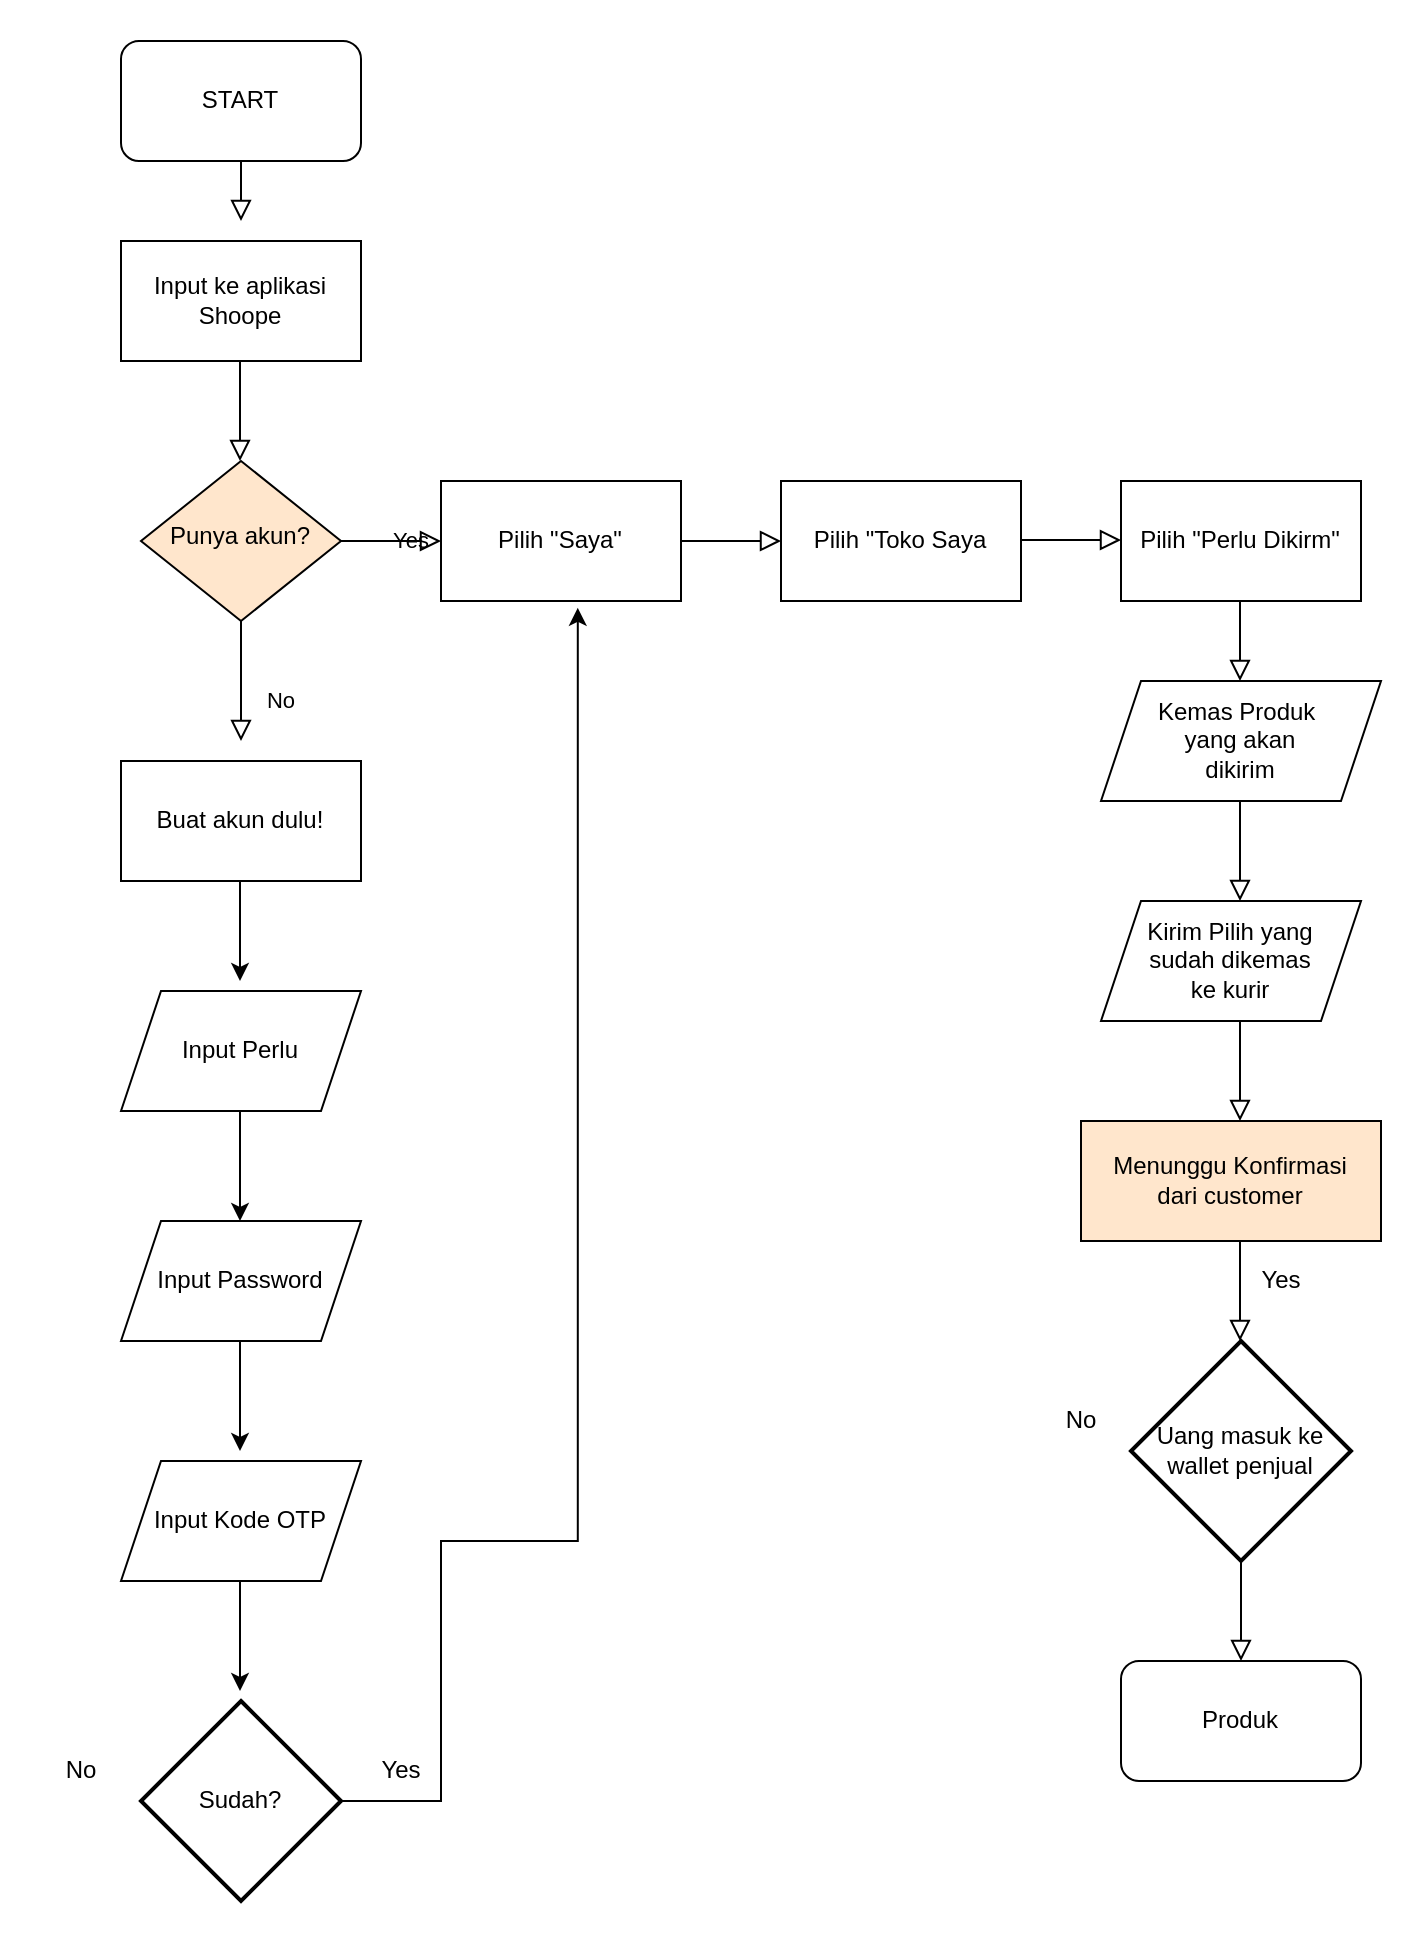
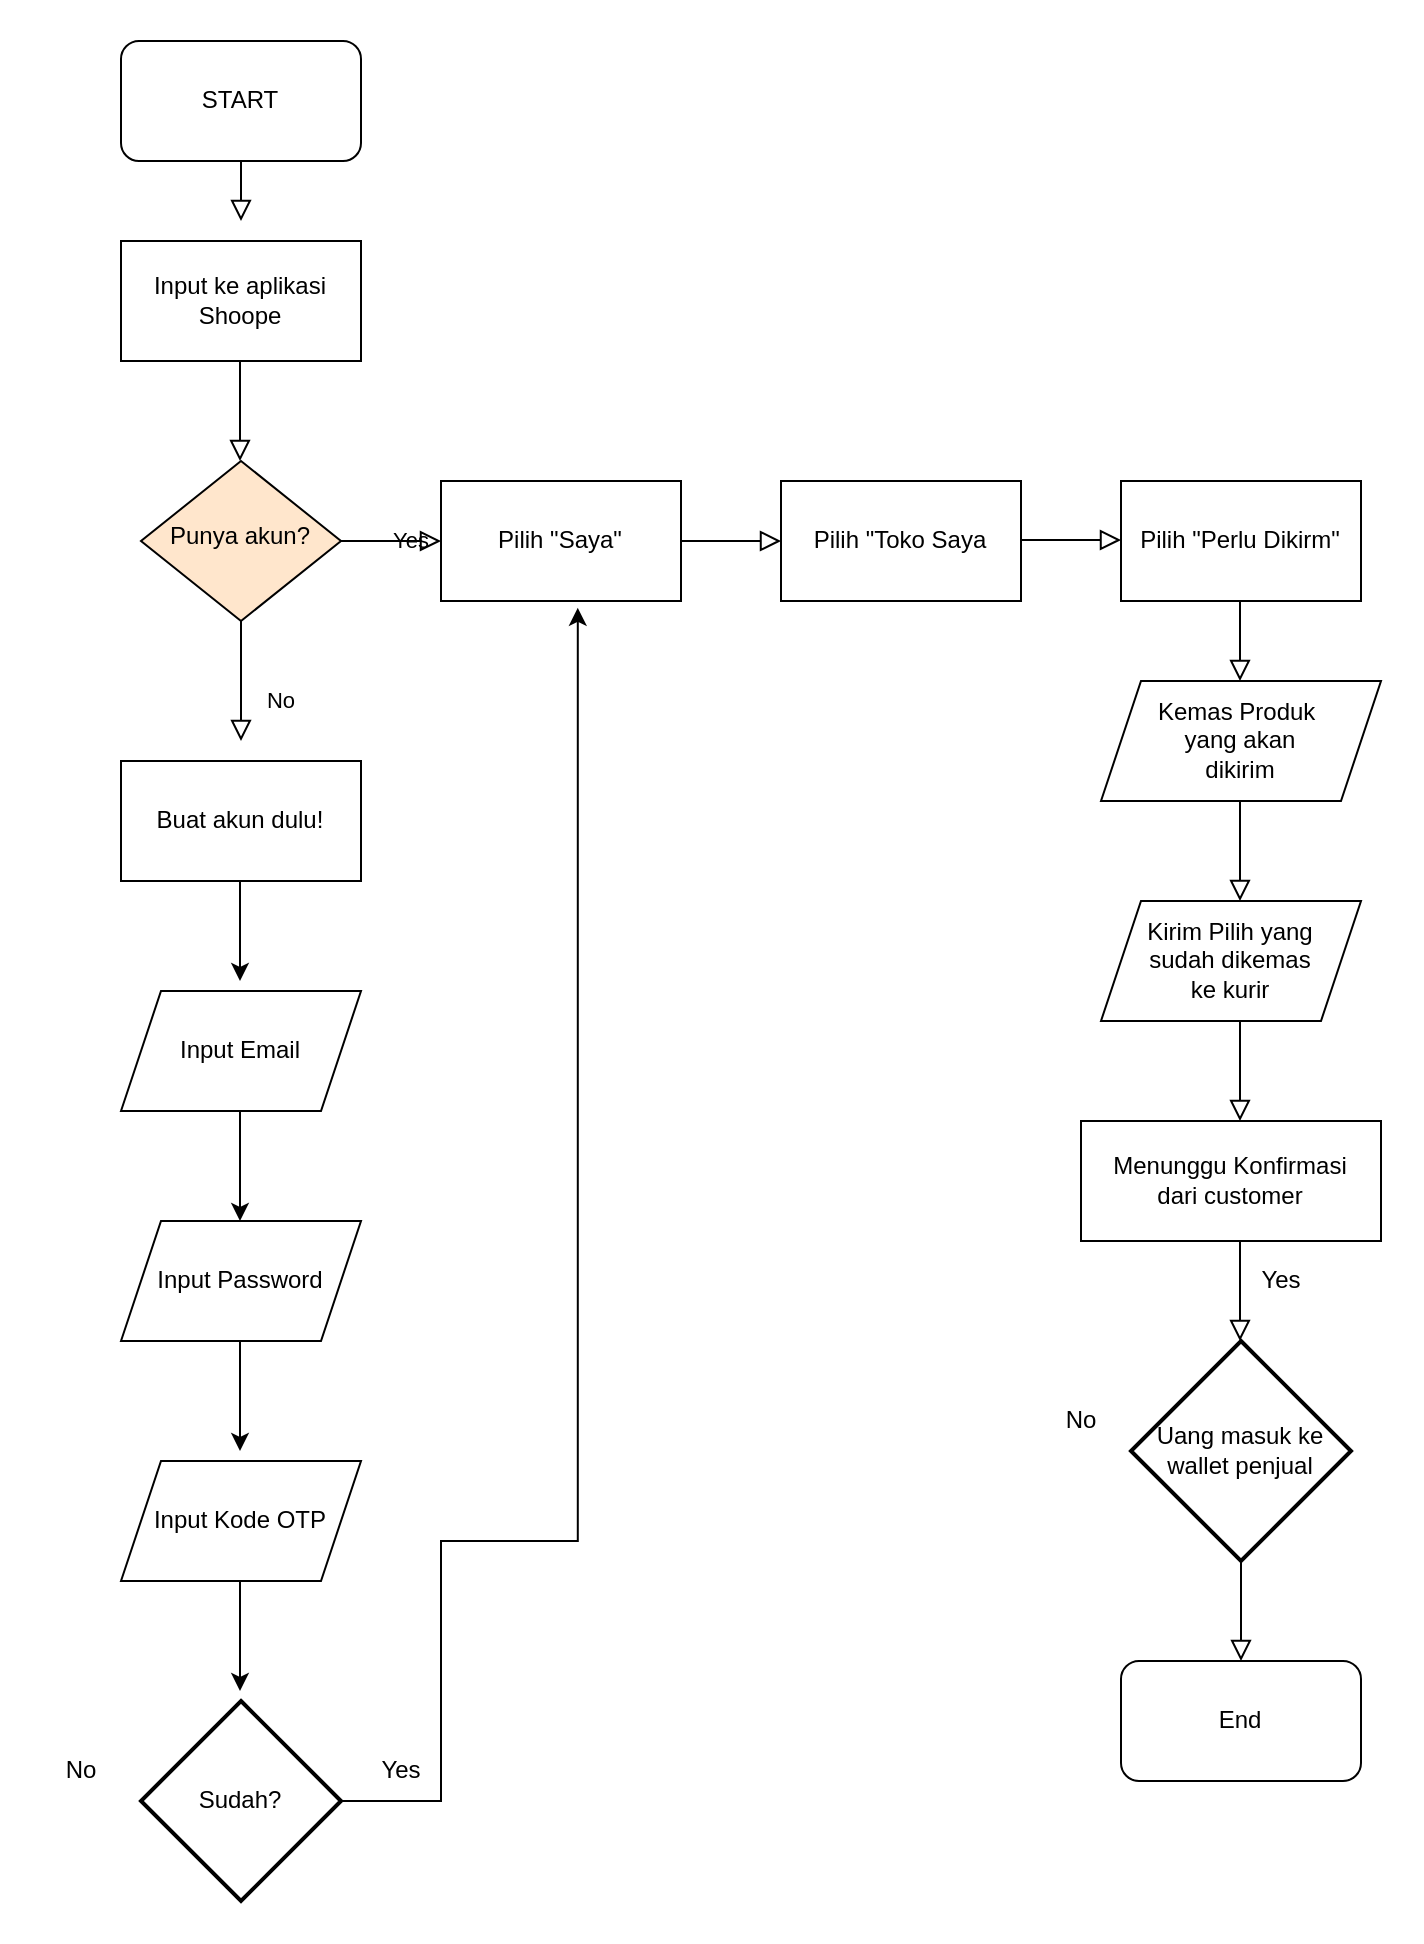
node "Input Perlu": label "Input Perlu" -> "Input Email"
node "Menunggu Konfirmasi dari customer": fillcolor #ffe6cc -> #ffffff
node "Produk": label "Produk" -> "End"
